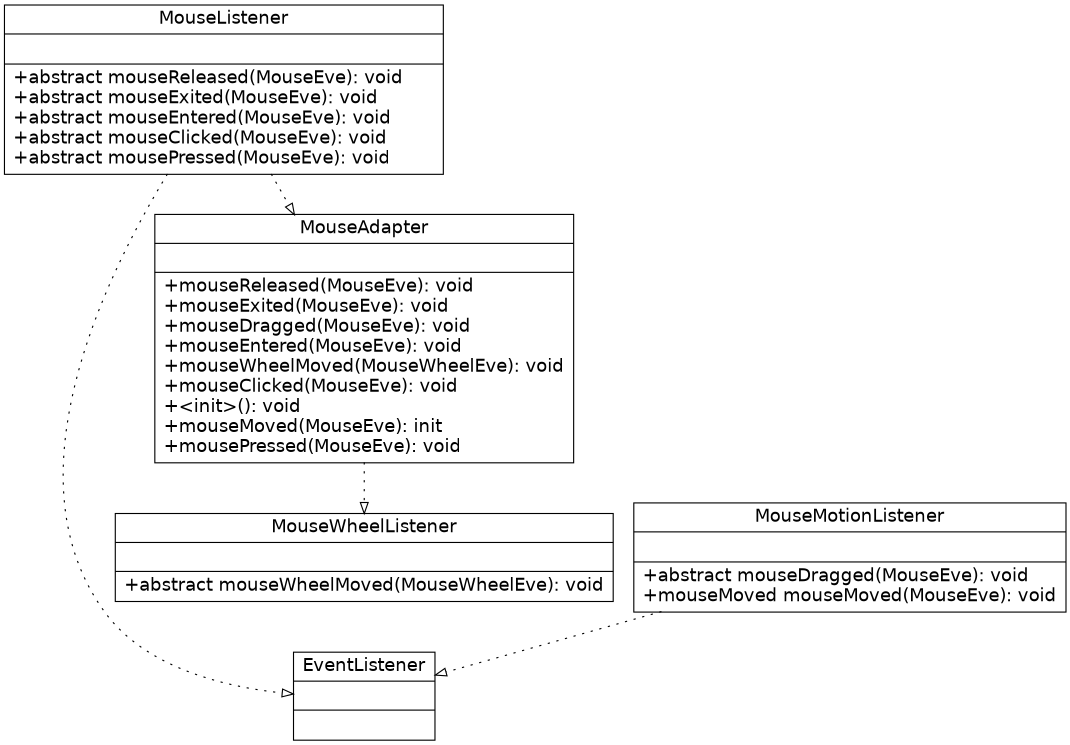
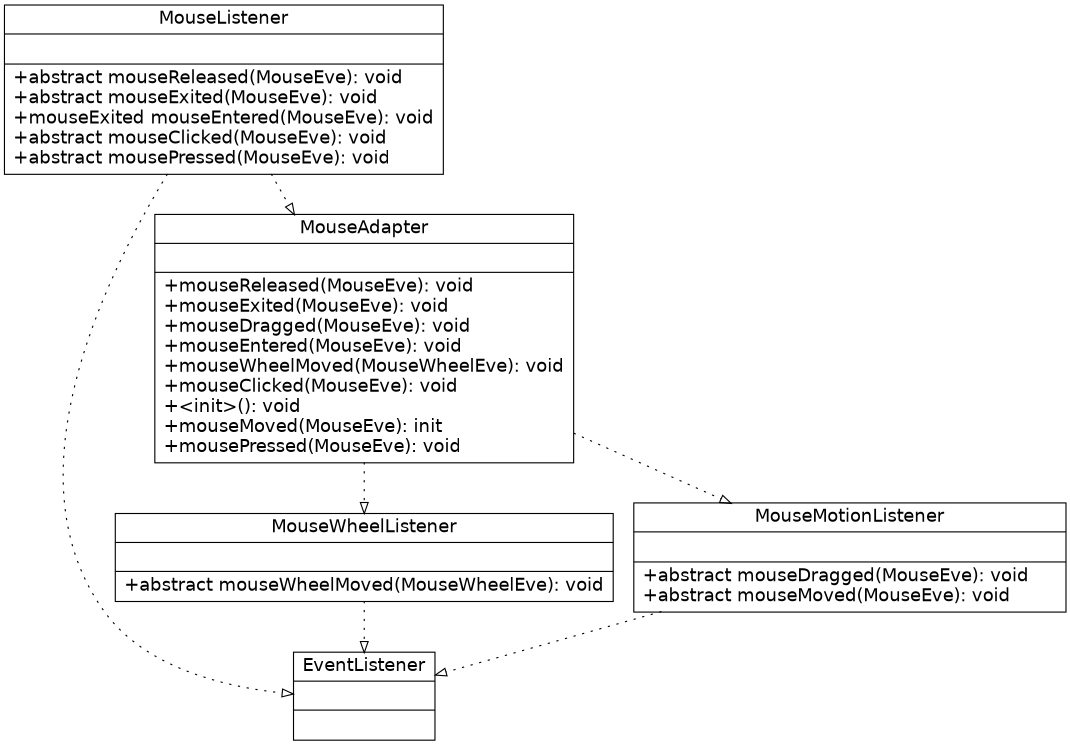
node "MouseListener": text "+abstract mouseEntered(MouseEve): void" -> "+mouseExited mouseEntered(MouseEve): void"
edge "MouseAdapter" -> "MouseMotionListener": added
node "MouseMotionListener": text "+mouseMoved mouseMoved(MouseEve): void" -> "+abstract mouseMoved(MouseEve): void"
edge "MouseWheelListener" -> "EventListener": added
